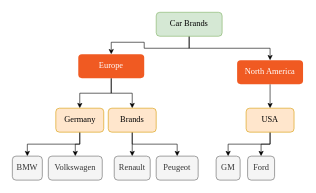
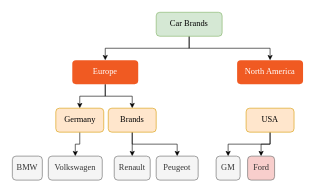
node "Europe": moved (111, 66) -> (105, 72)
edge "North America" -> "USA": removed
edge "Germany" -> "BMW": removed
node "Ford": fillcolor #f5f5f5 -> #f8cecc
